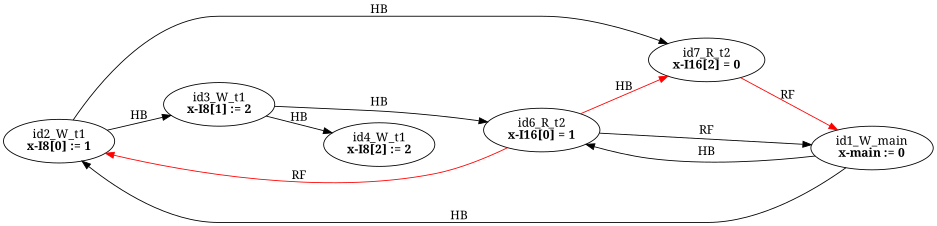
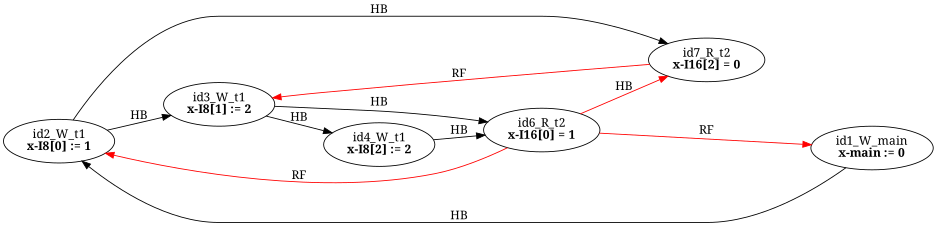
edge "id7_R_t2" -> "id1_W_main": now "id7_R_t2" -> "id3_W_t1"
edge "id6_R_t2" -> "id1_W_main": color black -> red
edge "id1_W_main" -> "id6_R_t2": now "id4_W_t1" -> "id6_R_t2"
